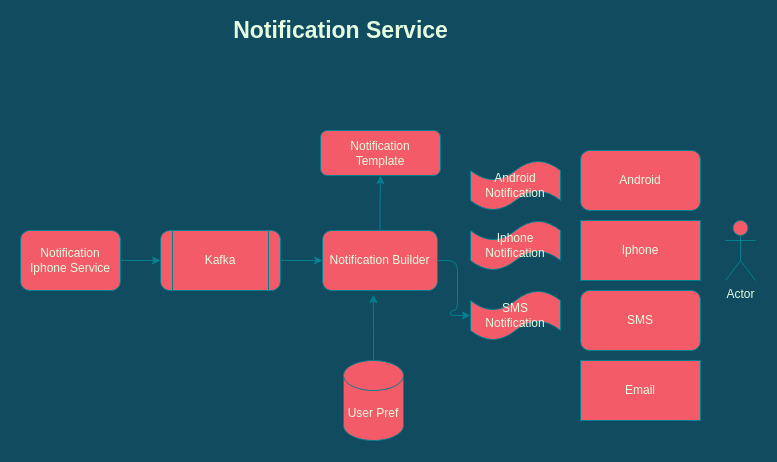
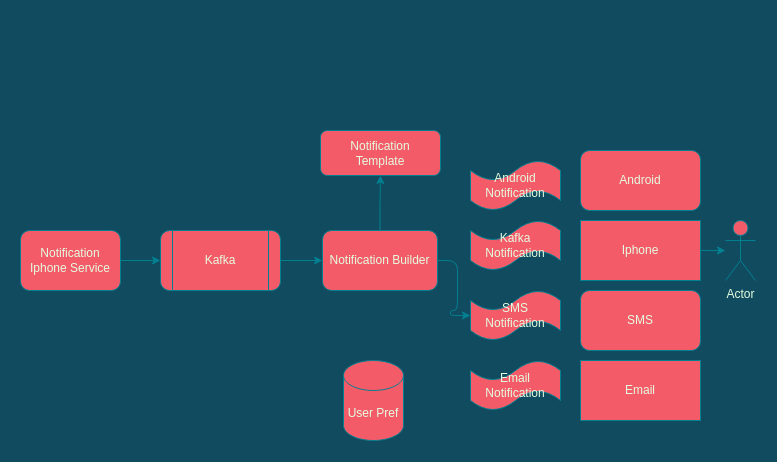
node "Notification Service": removed
node "Iphone Notification": label "Iphone Notification" -> "Kafka Notification"
edge "Iphone" -> "Actor": added
edge "User Pref" -> "Notification Builder": removed
node "Email Notification": added
